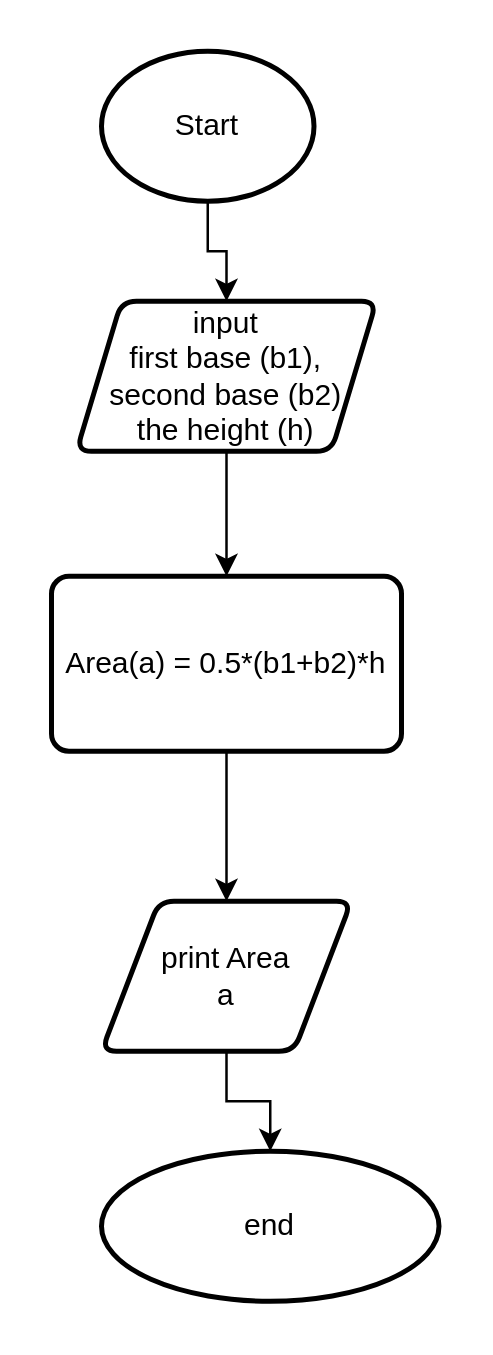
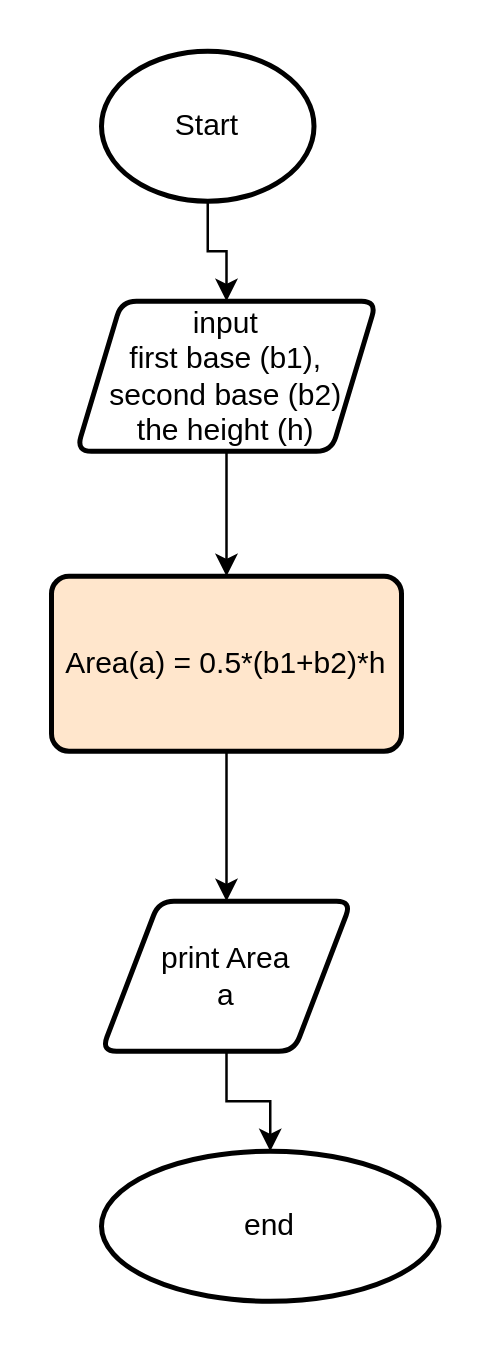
node "Area(a) = 0.5*(b1+b2)*h": fillcolor #ffffff -> #ffe6cc
